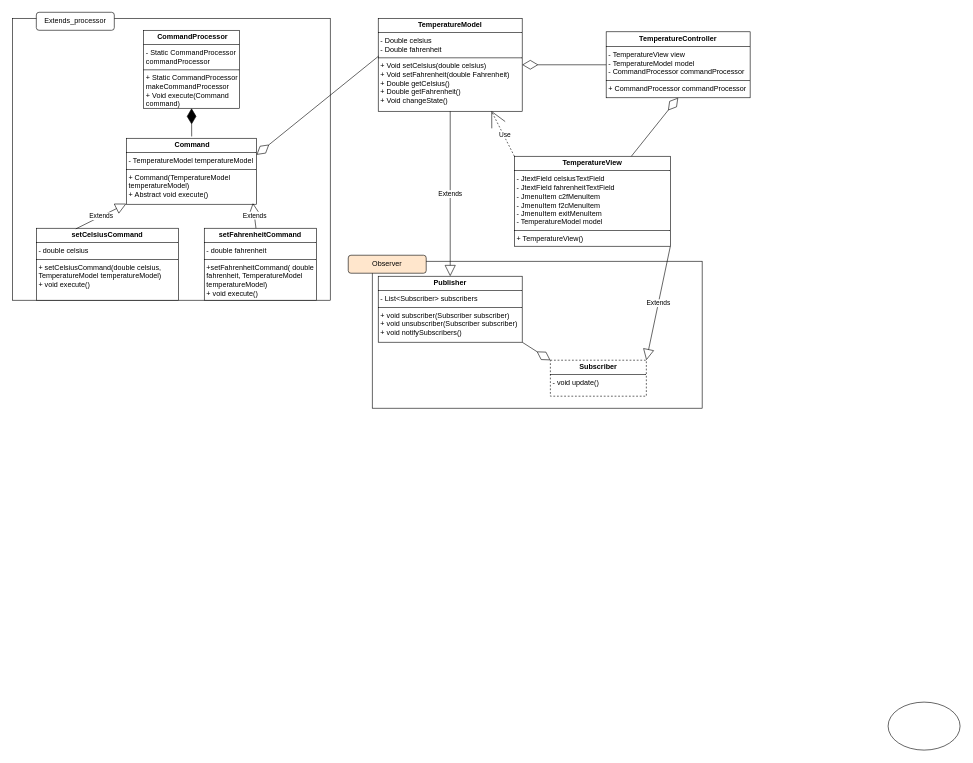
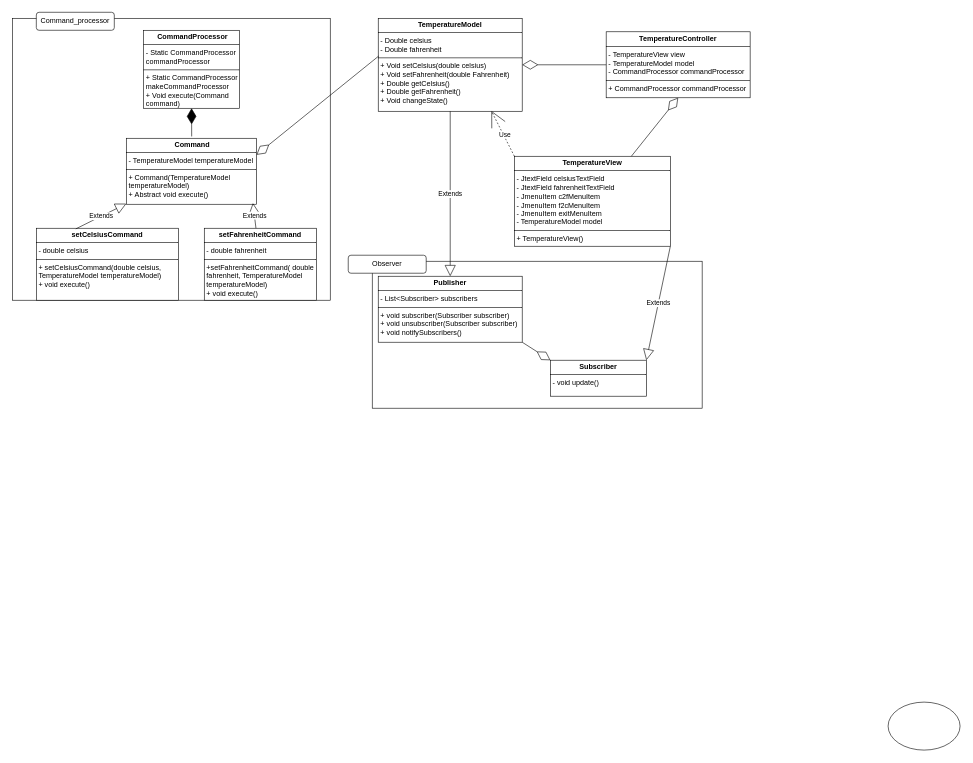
node "Extends_processor": label "Extends_processor" -> "Command_processor"
node "Observer": fillcolor #ffe6cc -> #ffffff
node "Subscriber - void update()": style dashed -> solid
